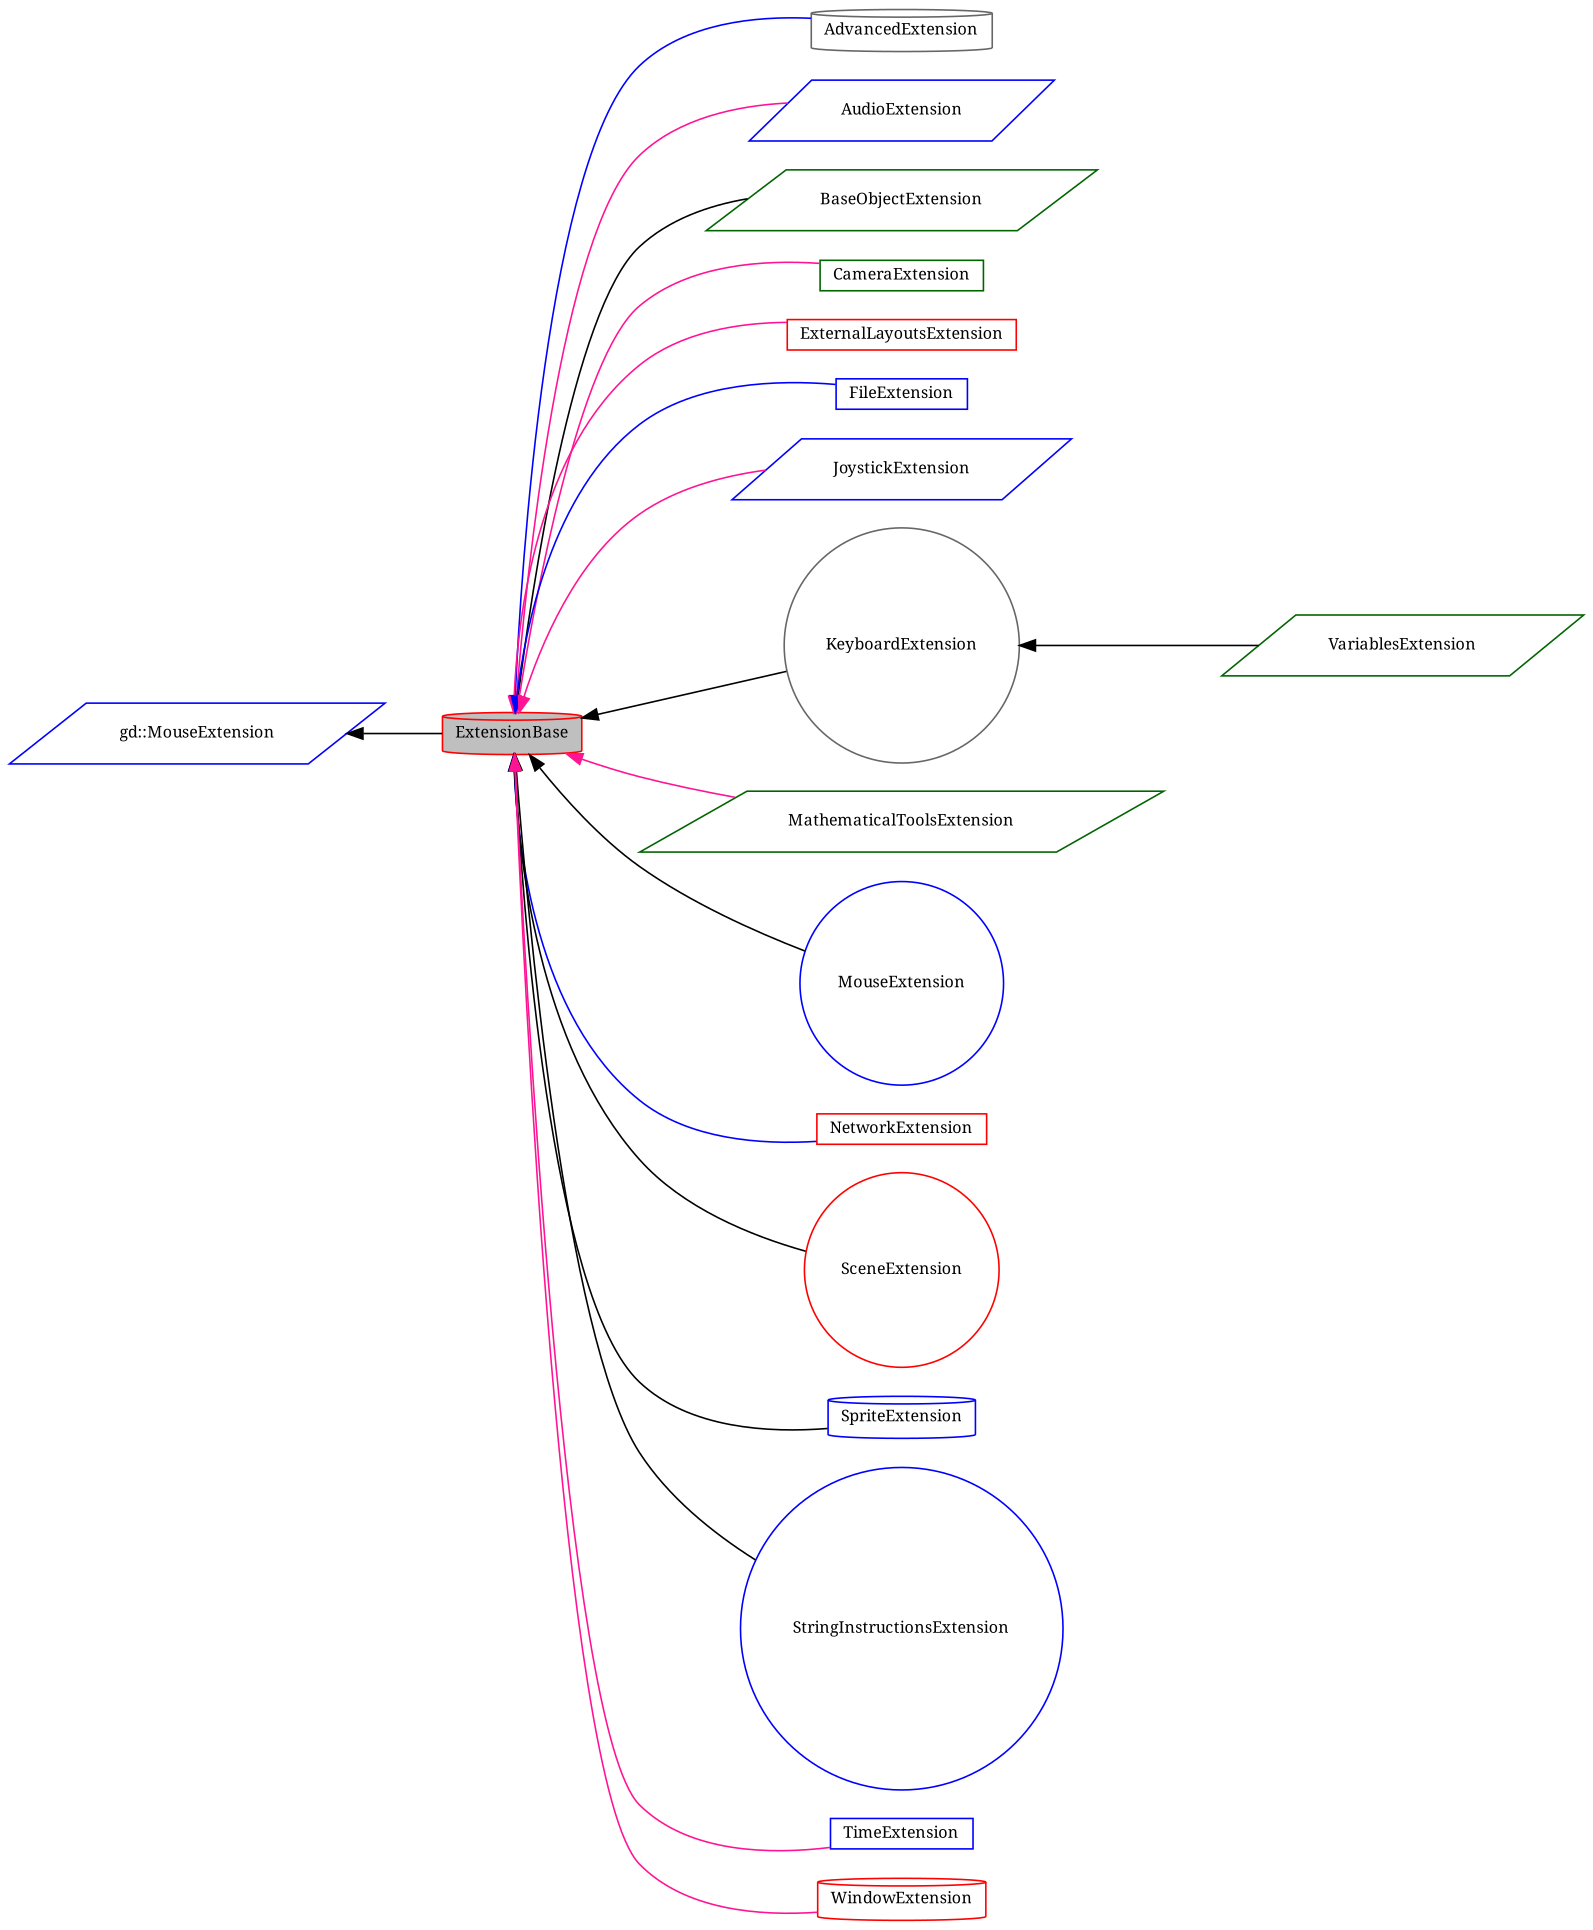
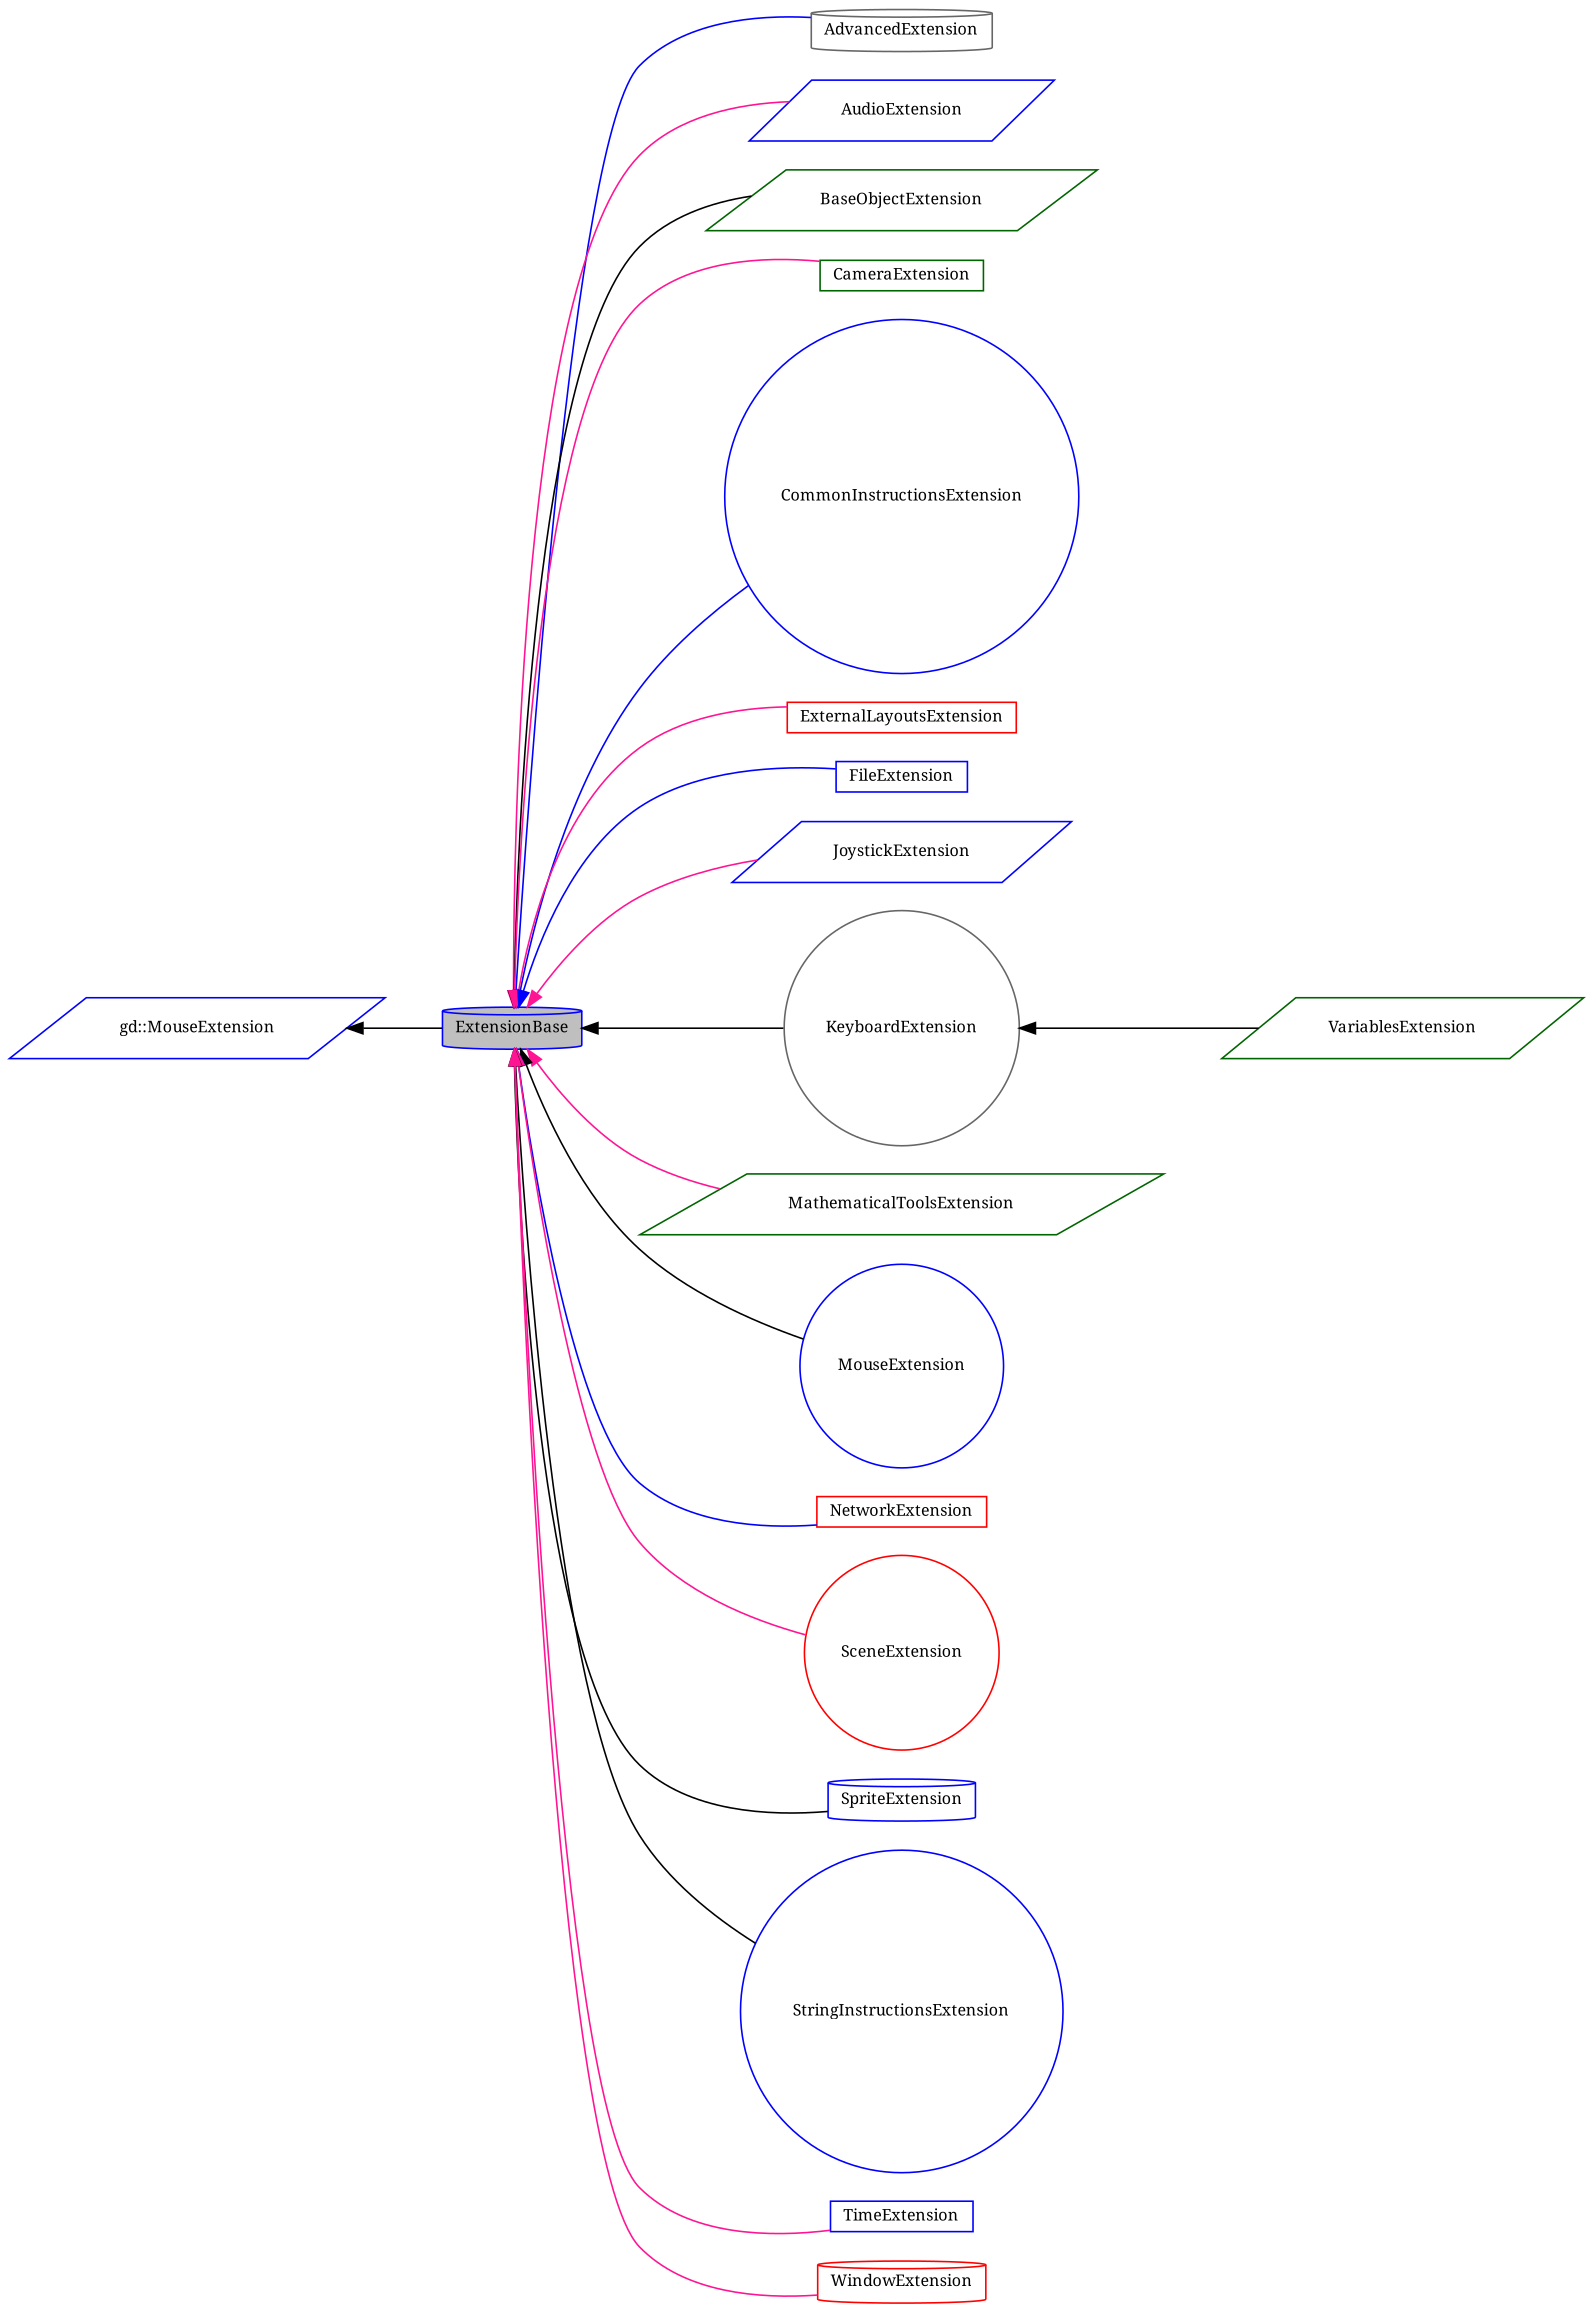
node "CommonInstructionsExtension": added
node "ExtensionBase": color red -> blue
edge "SceneExtension" -> "ExtensionBase": color black -> deeppink
